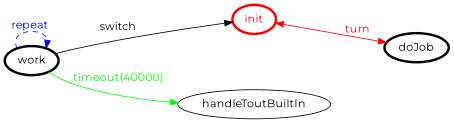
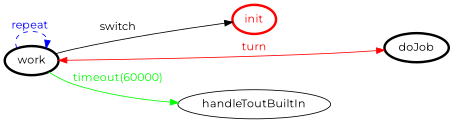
edge "init" -- "doJob": now "work" -- "doJob"
edge "work" -> "handleToutBuiltIn": label "timeout(40000)" -> "timeout(60000)"
